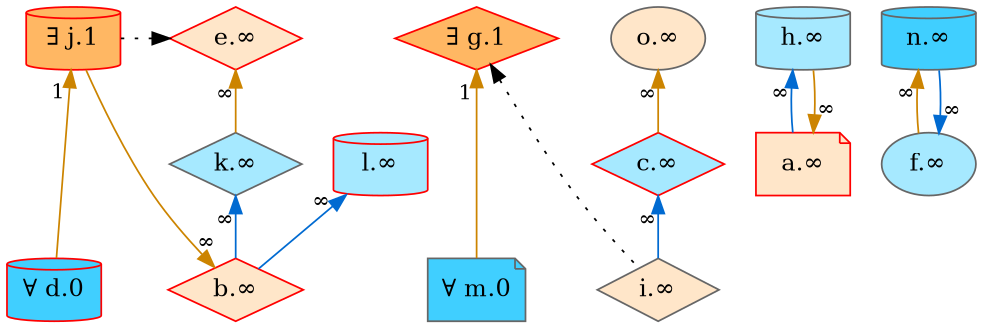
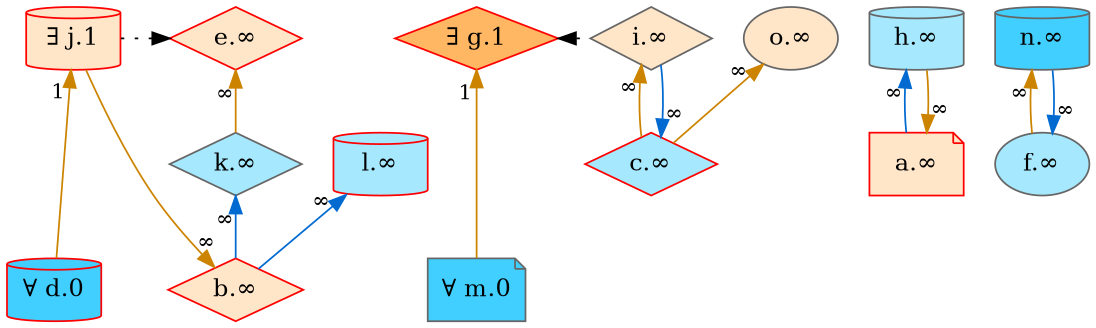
node "∃ j.1": fillcolor #ffb763 -> #ffe6c9
edge "c.∞" -> "i.∞": added
